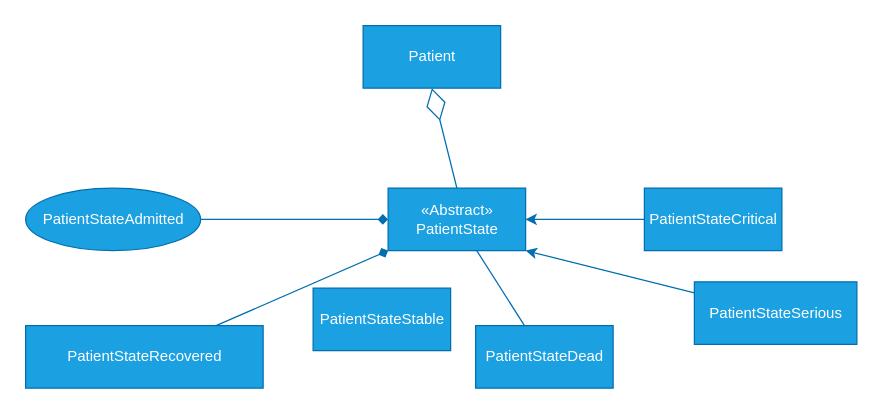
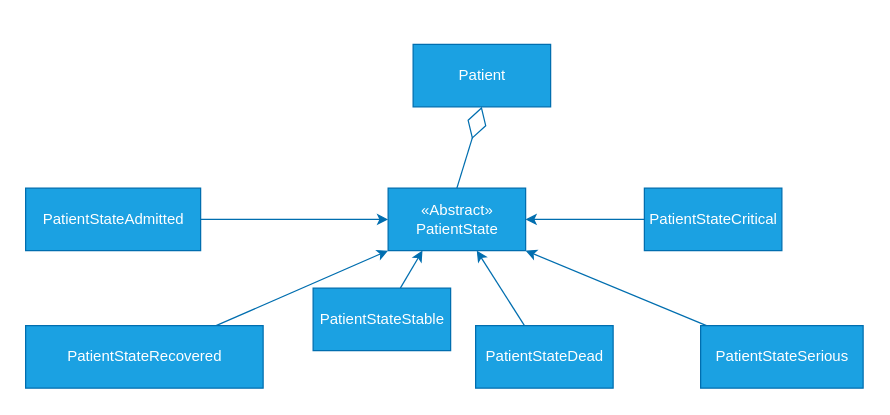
node "Patient": moved (432, 57) -> (482, 76)
node "PatientStateAdmitted": shape ellipse -> rectangle
edge "PatientStateAdmitted" -> "«Abstract» PatientState": arrowhead diamond -> classic
edge "PatientStateRecovered" -> "«Abstract» PatientState": arrowhead diamond -> classic
edge "«Abstract» PatientState" -- "PatientStateDead": arrowhead none -> classic
edge "PatientStateStable" -> "«Abstract» PatientState": added
node "PatientStateSerious": moved (776, 313) -> (782, 357)
